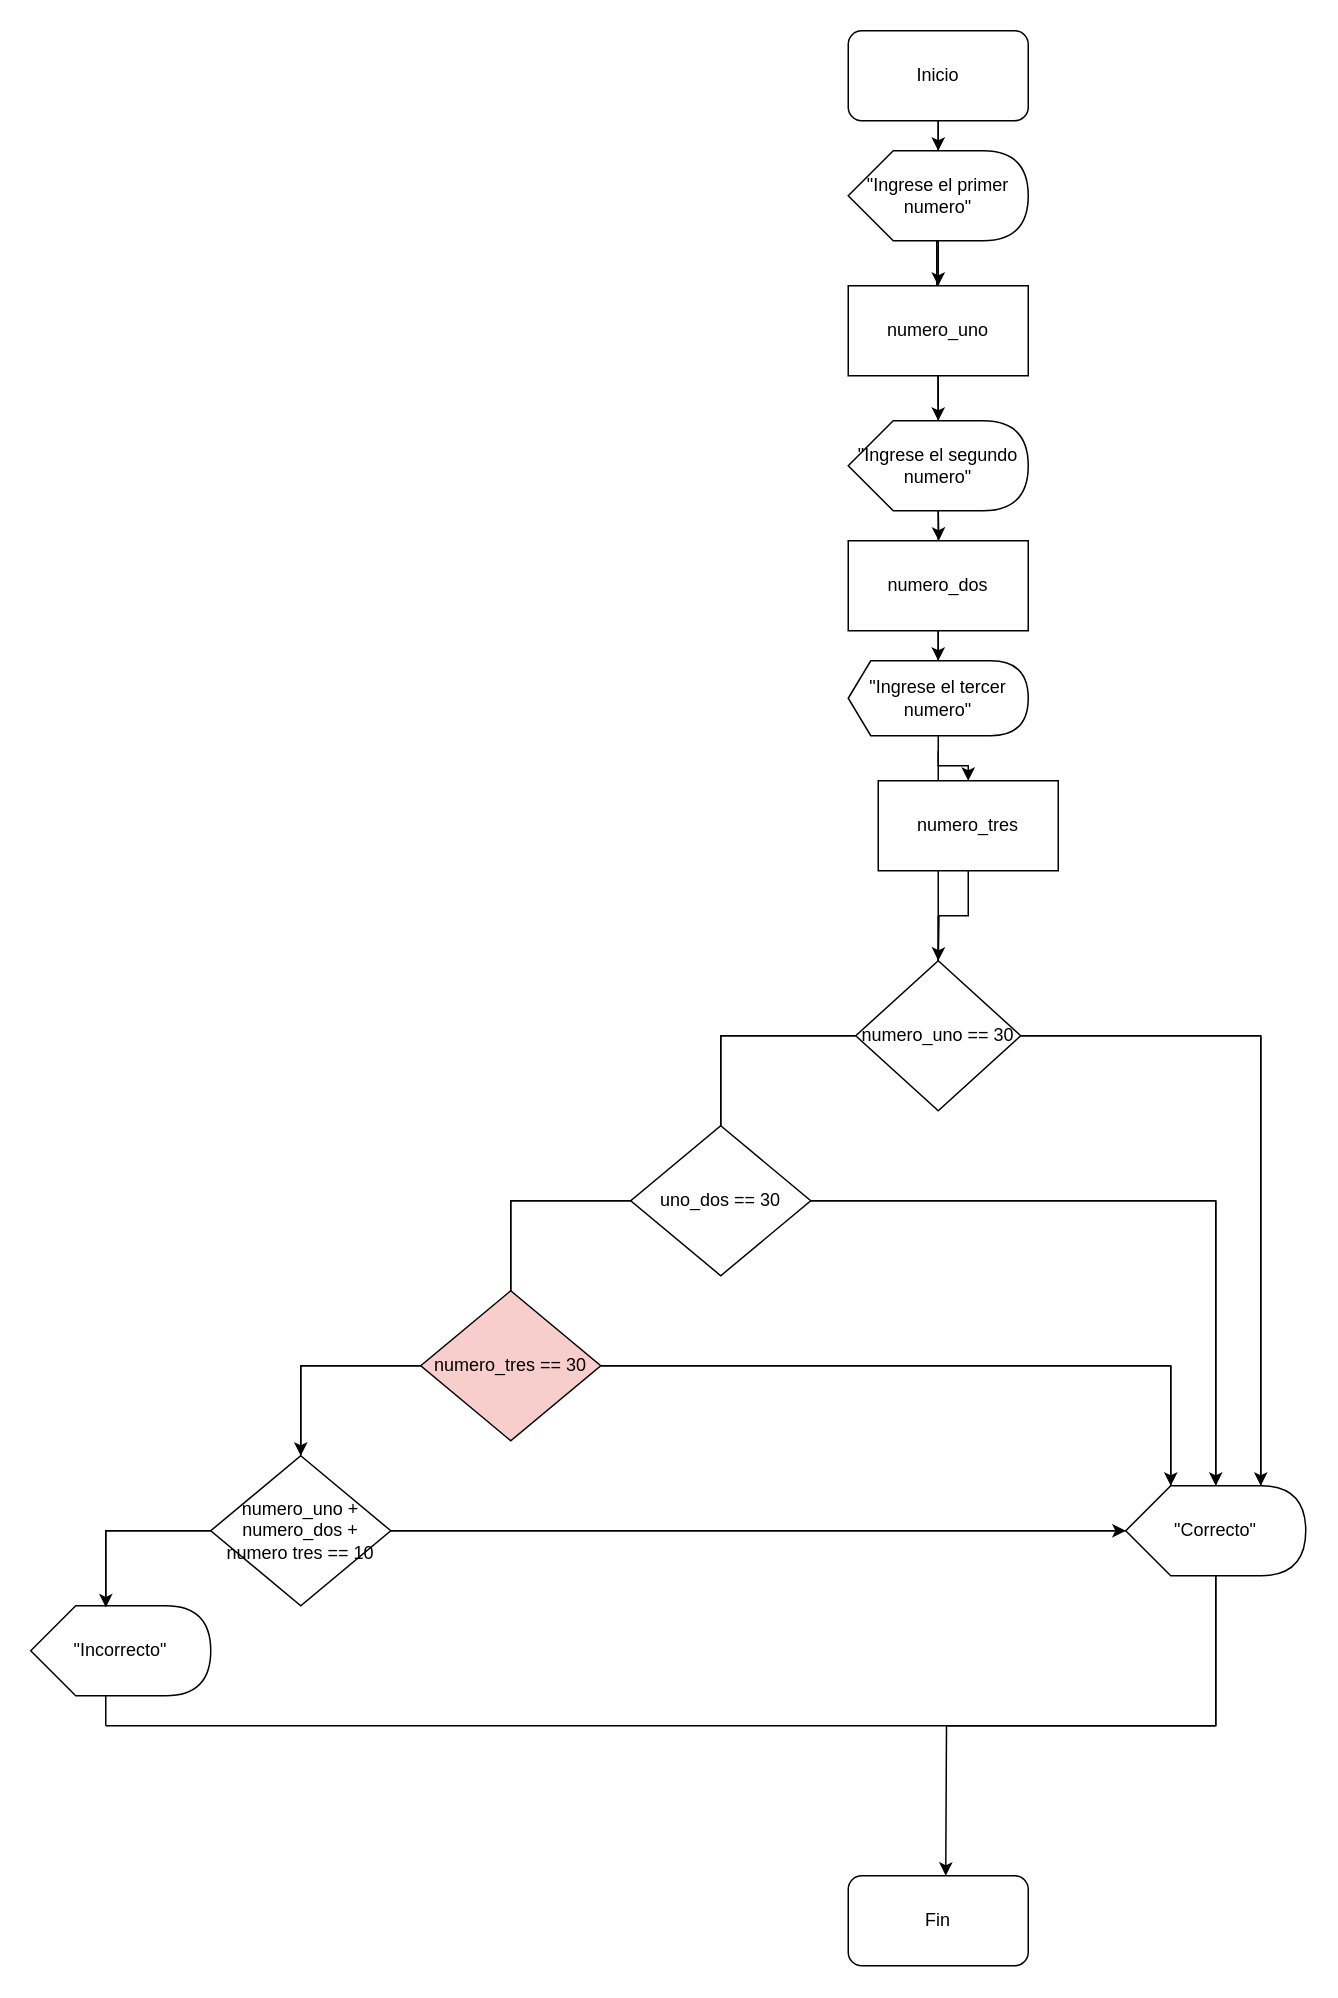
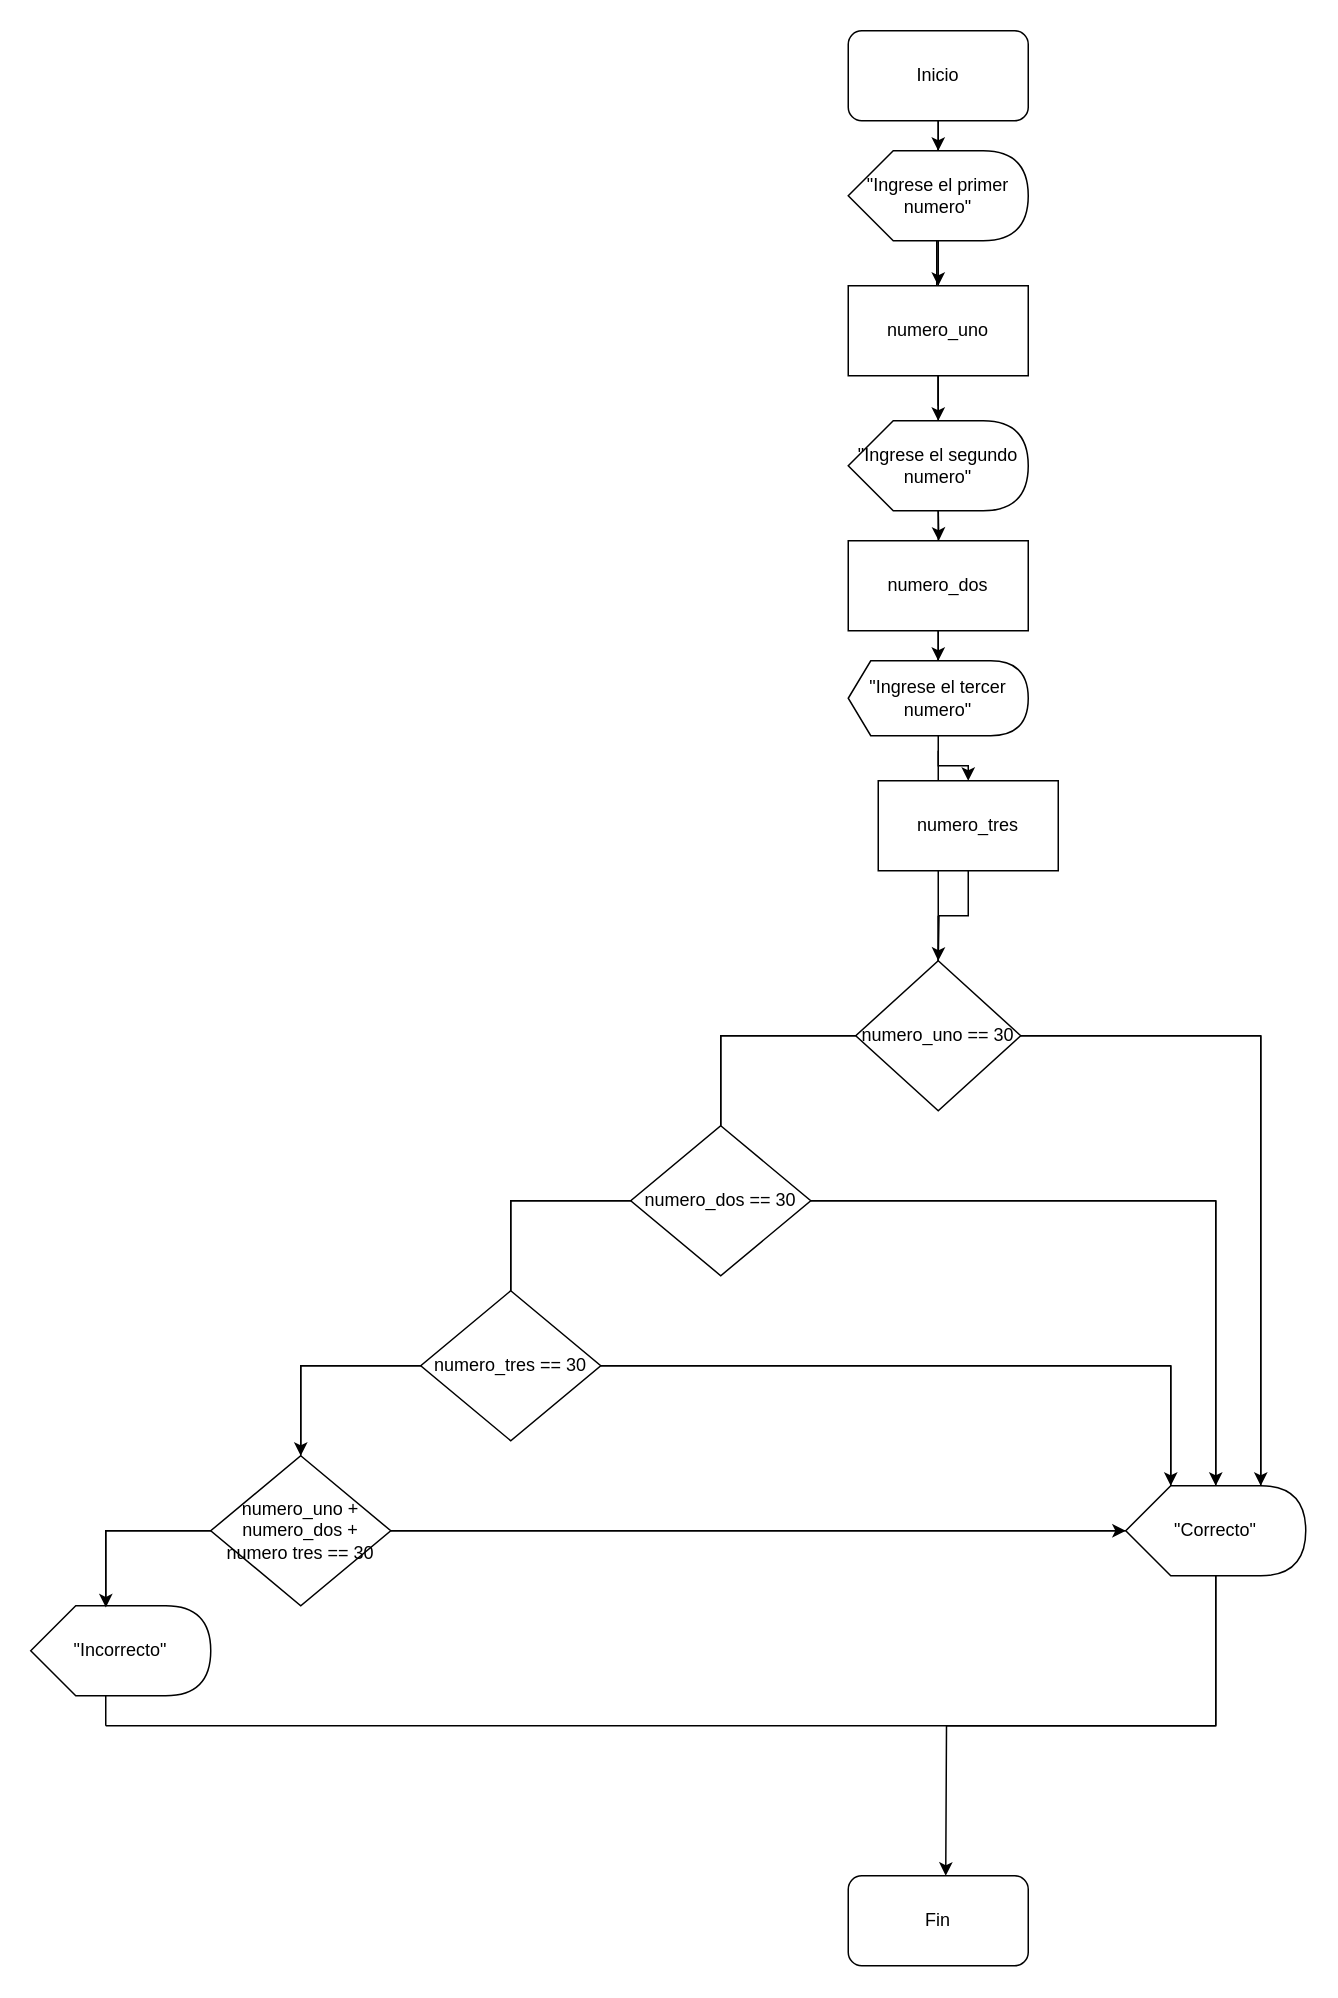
node "uno_dos == 30": label "uno_dos == 30" -> "numero_dos == 30"
node "numero_tres == 30": fillcolor #f8cecc -> #ffffff
node "numero_uno + numero_dos + numero tres == 10": label "numero_uno + numero_dos + numero tres == 10" -> "numero_uno + numero_dos + numero tres == 30"
